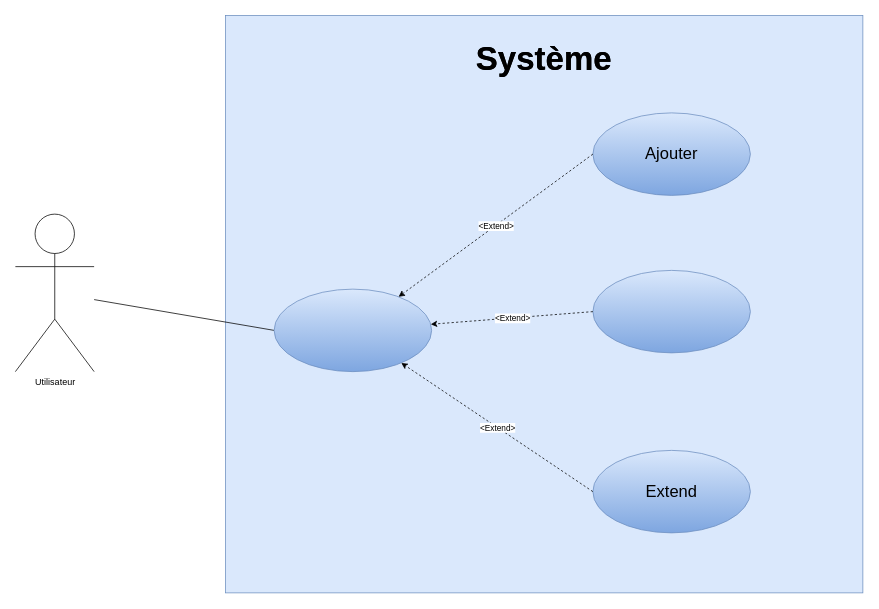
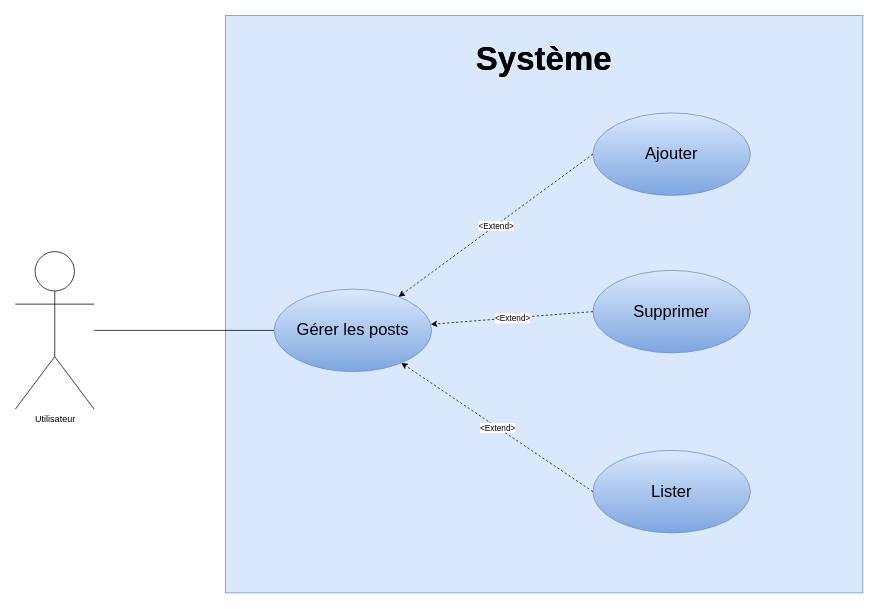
node "Utilisateur": moved (55, 293) -> (55, 330)
node "Supprimer": added
node "Gérer les posts": added
node "Extend": label "Extend" -> "Lister"
